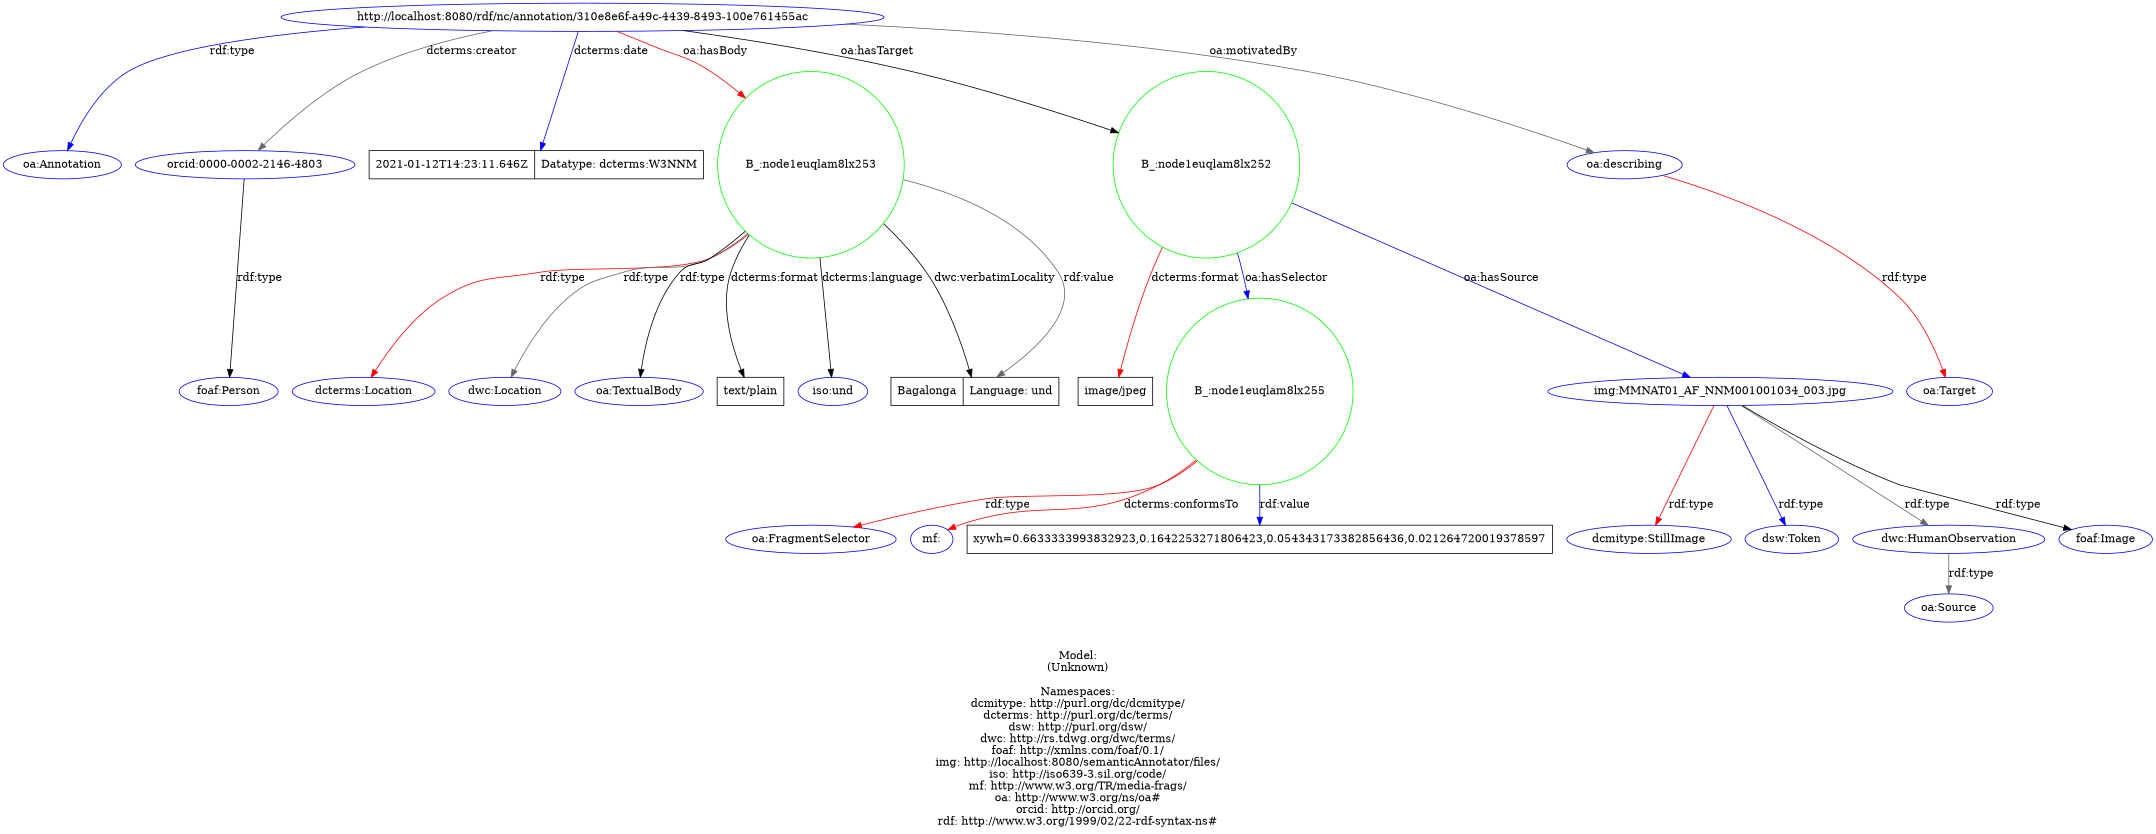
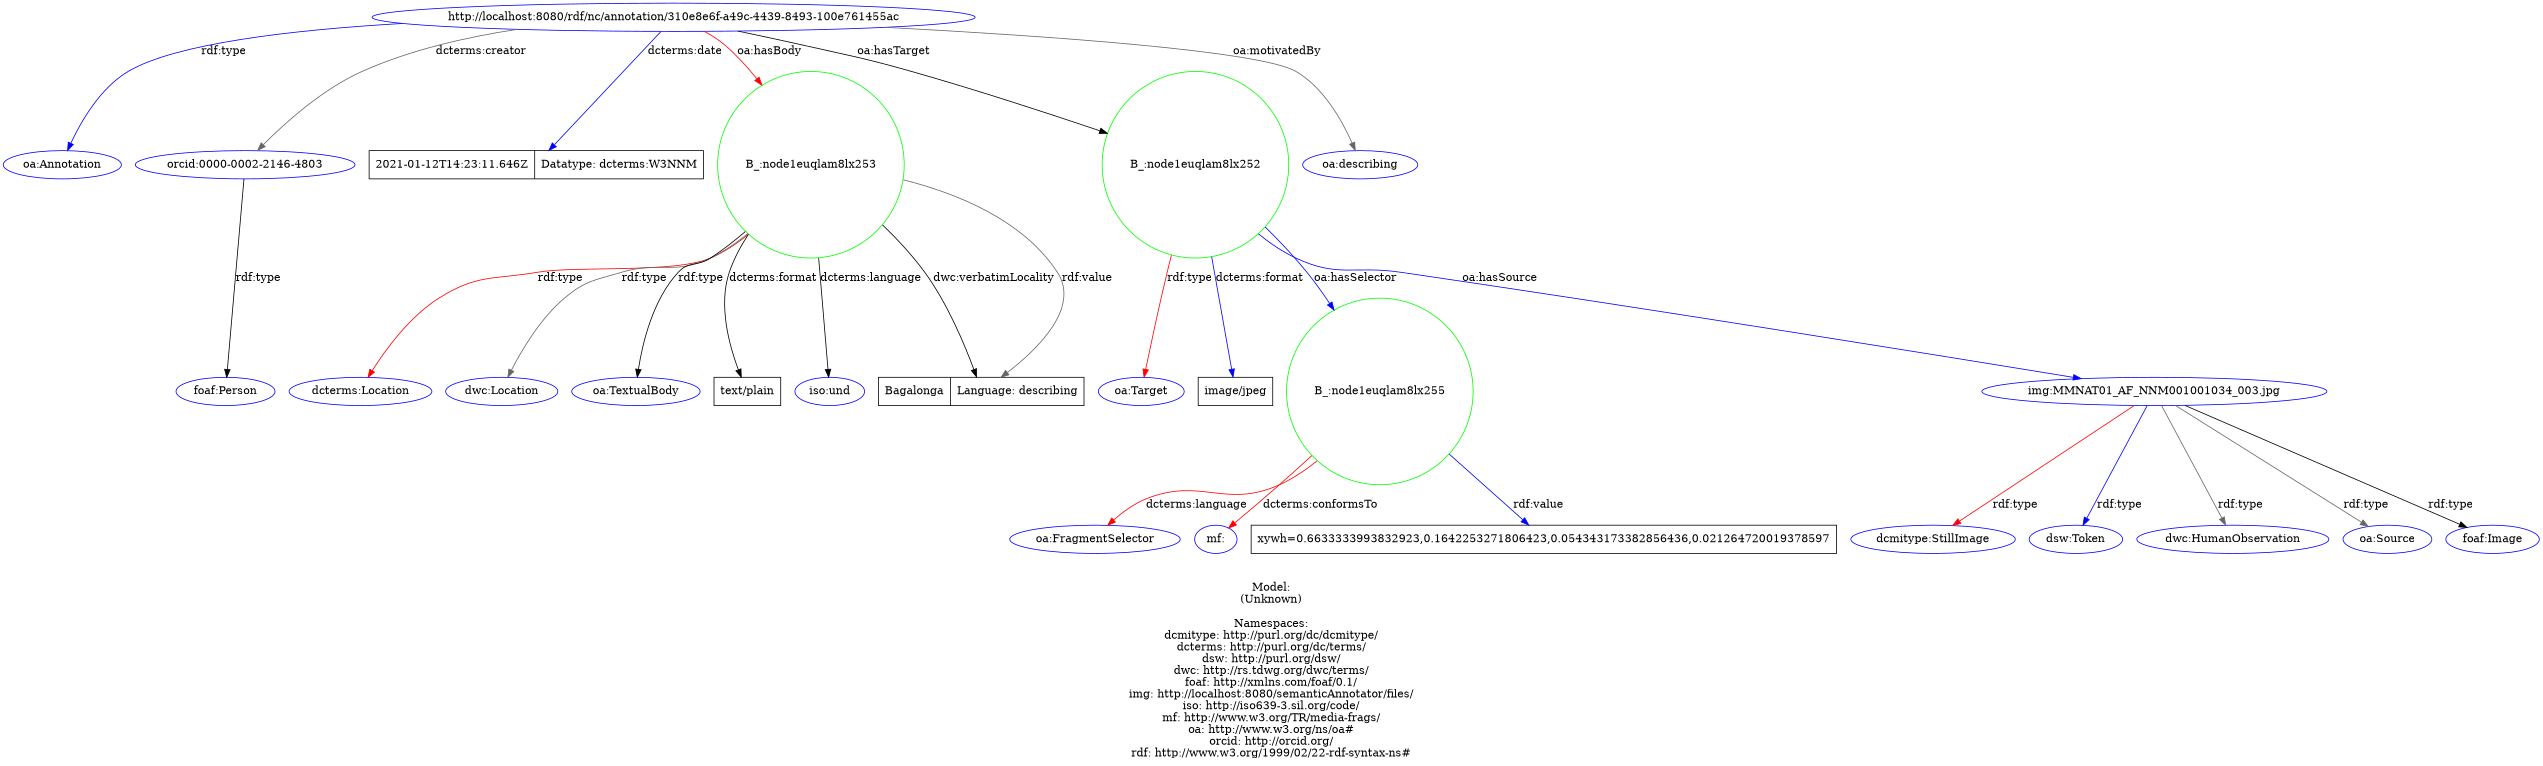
edge "oa:describing" -> "oa:Target": now "B_:node1euqlam8lx252" -> "oa:Target"
edge "B_:node1euqlam8lx252" -> "image/jpeg": color red -> blue
node "Bagalonga": text "Language: und" -> "Language: describing"
edge "B_:node1euqlam8lx255" -> "oa:FragmentSelector": label "rdf:type" -> "dcterms:language"
edge "dwc:HumanObservation" -> "oa:Source": now "img:MMNAT01_AF_NNM001001034_003.jpg" -> "oa:Source"
